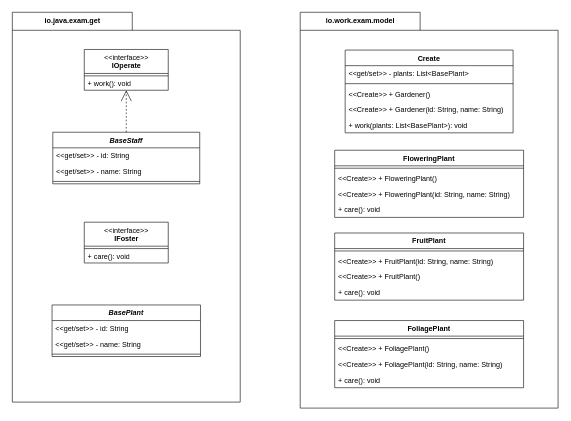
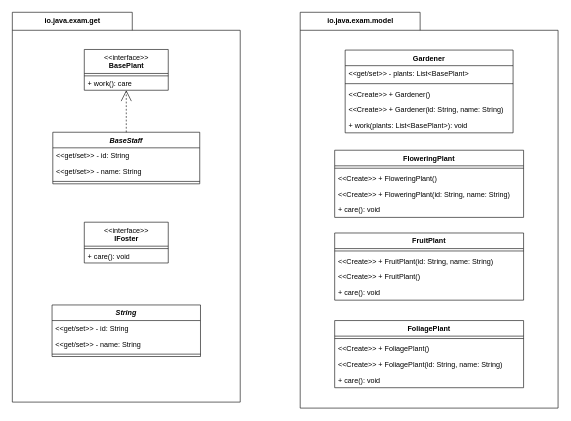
node "io.work.exam.model": label "io.work.exam.model" -> "io.java.exam.model"
node "Create": label "Create" -> "Gardener"
node "<<interface>> IOperate": label "<<interface>> IOperate" -> "<<interface>> BasePlant"
node "+ work(): void": label "+ work(): void" -> "+ work(): care"
node "BasePlant": label "BasePlant" -> "String"
